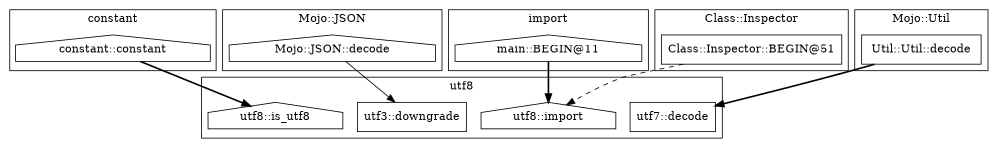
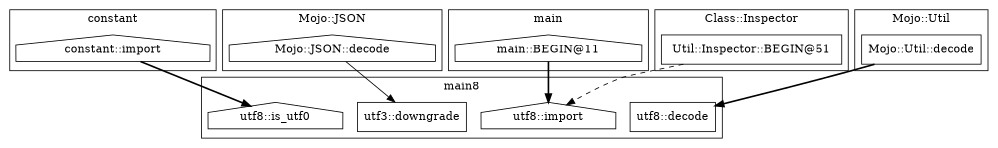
cluster "import": label "import" -> "main"
node "constant::constant": label "constant::constant" -> "constant::import"
node "Class::Inspector::BEGIN@51": label "Class::Inspector::BEGIN@51" -> "Util::Inspector::BEGIN@51"
node "Util::Util::decode": label "Util::Util::decode" -> "Mojo::Util::decode"
cluster "utf8": label "utf8" -> "main8"
node "utf8::is_utf8": label "utf8::is_utf8" -> "utf8::is_utf0"
node "utf7::decode": label "utf7::decode" -> "utf8::decode"
